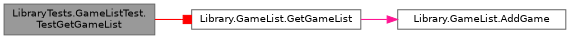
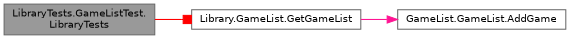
node "LibraryTests.GameListTest. TestGetGameList": label "LibraryTests.GameListTest. TestGetGameList" -> "LibraryTests.GameListTest. LibraryTests"
node "Library.GameList.AddGame": label "Library.GameList.AddGame" -> "GameList.GameList.AddGame"
